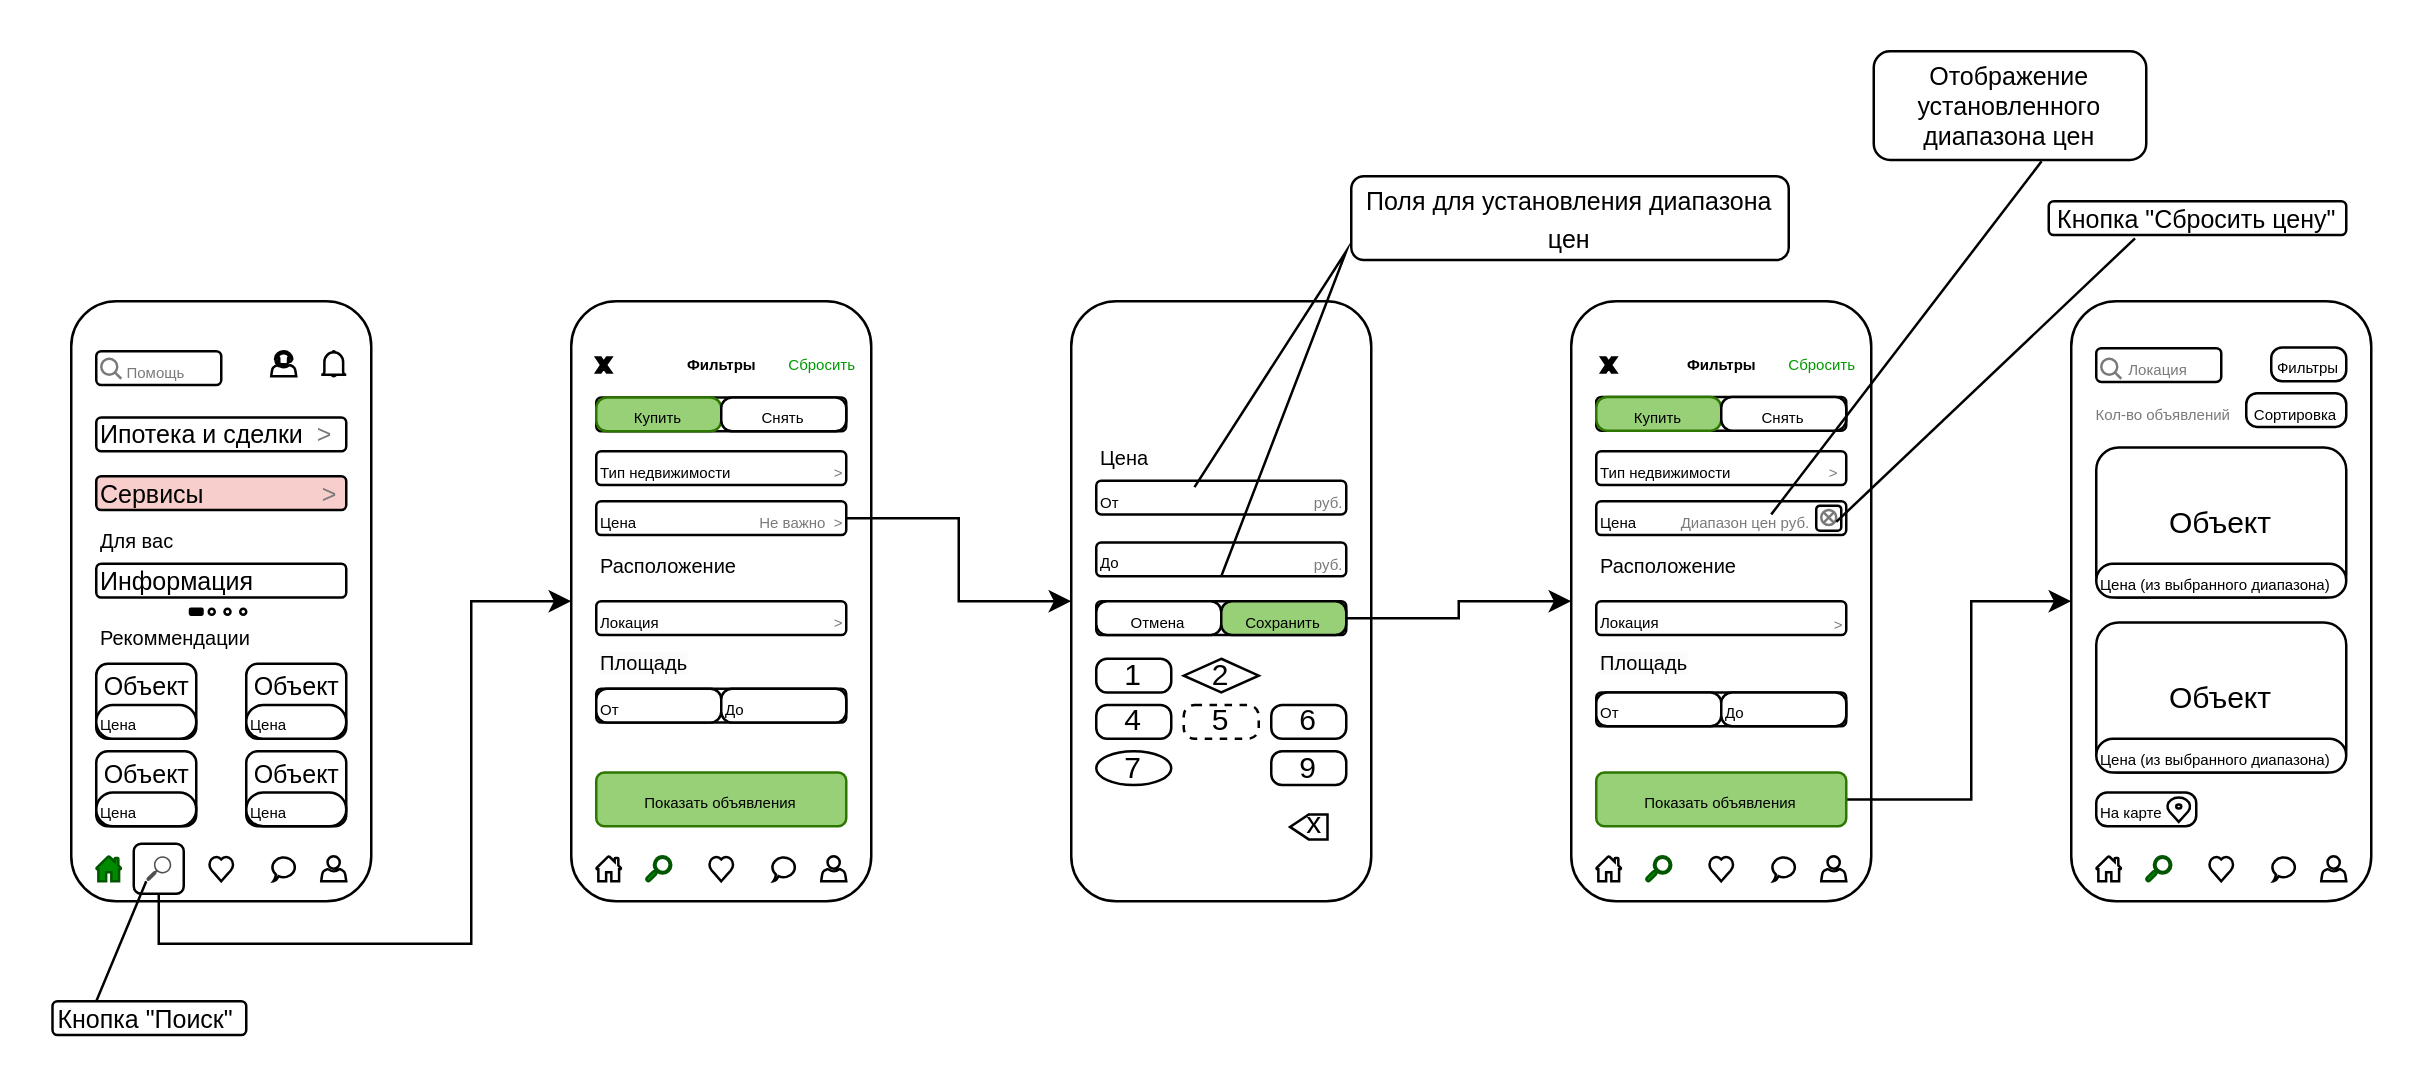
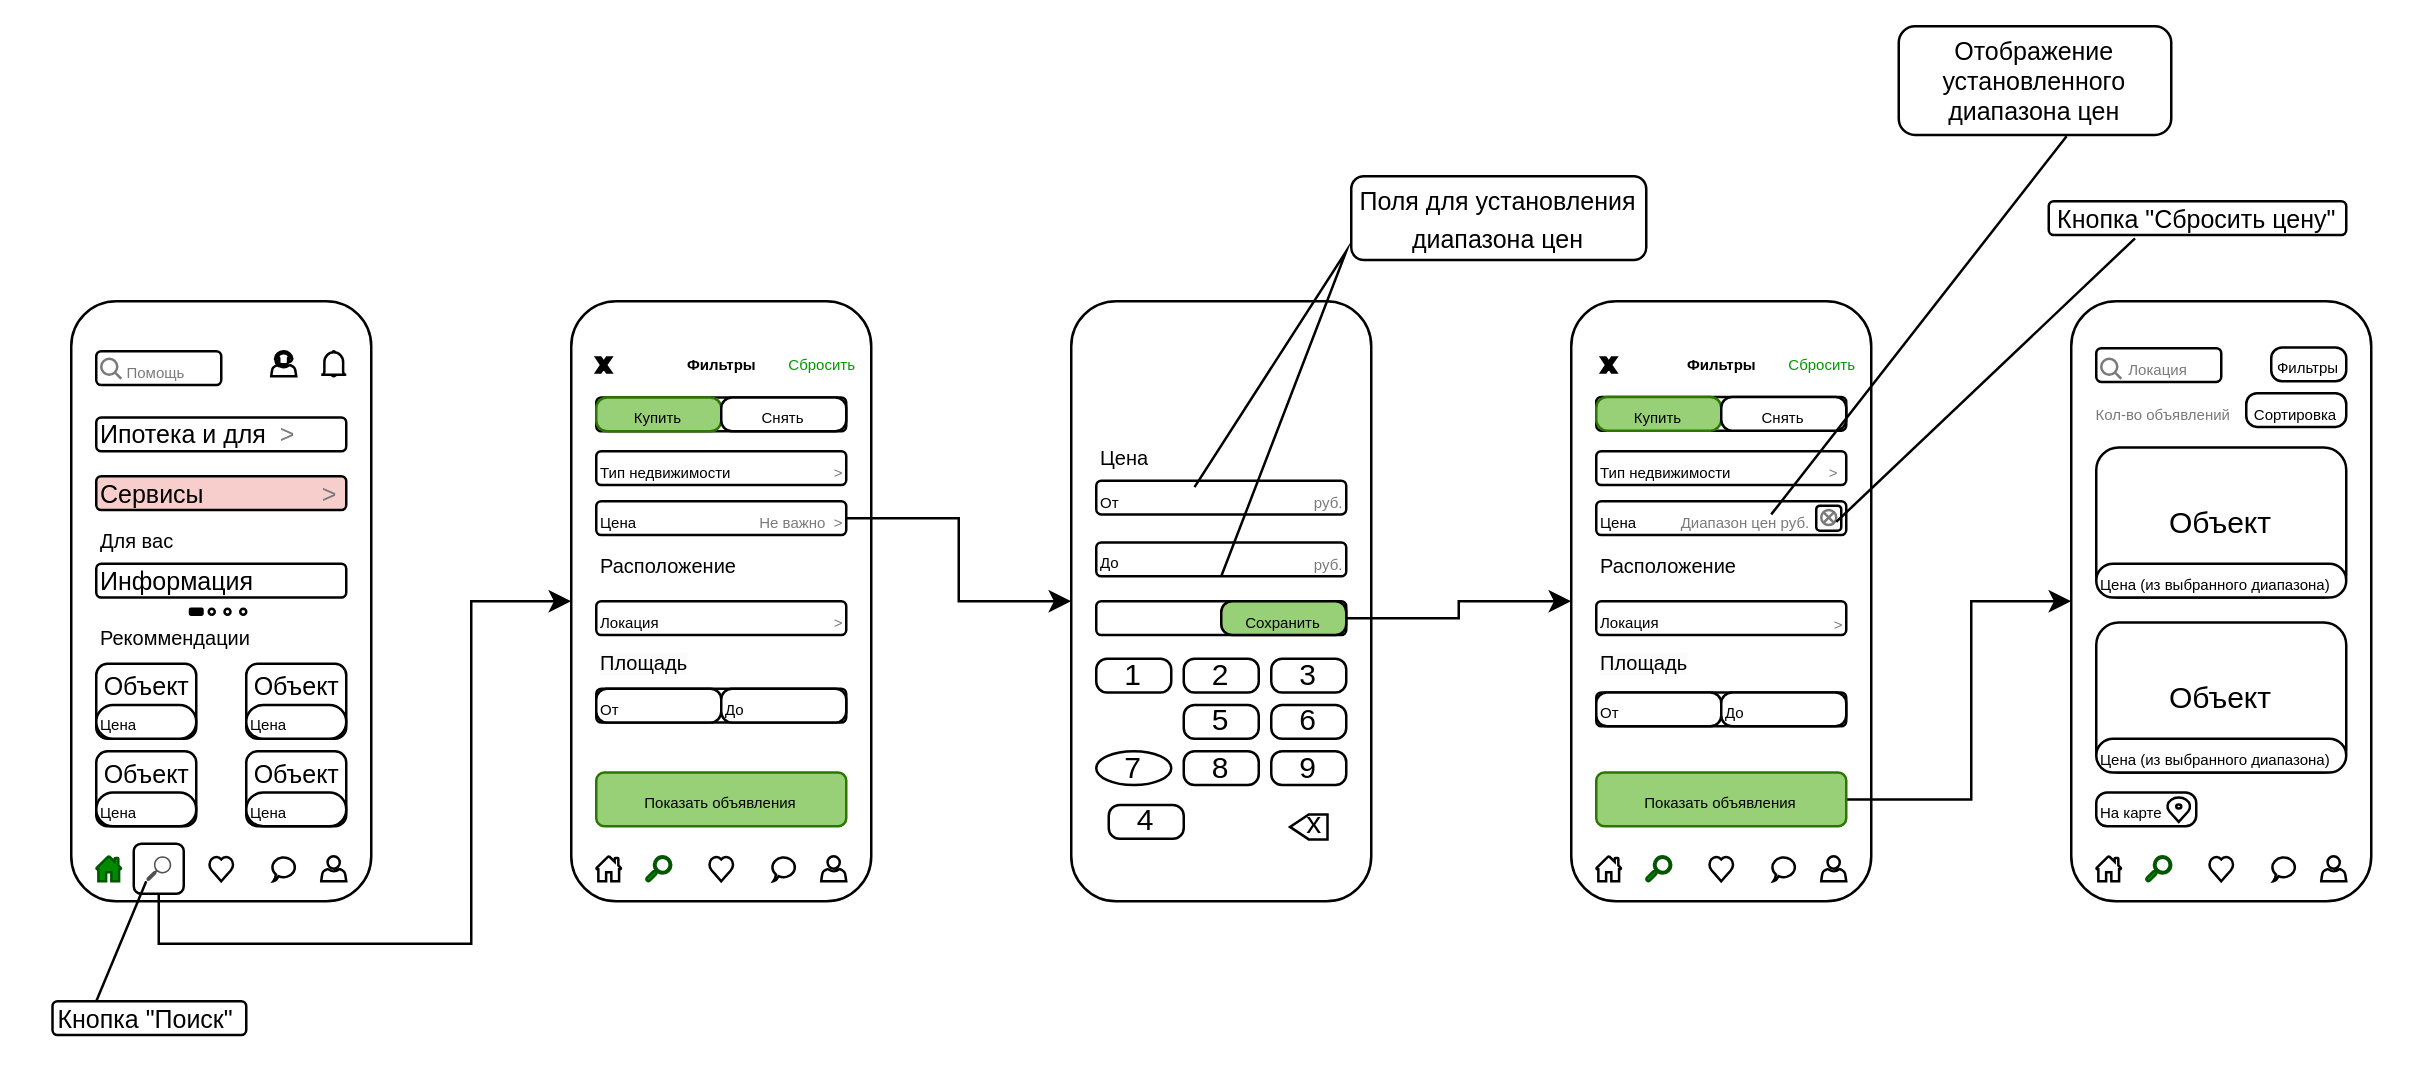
node "Отображение установленного диапазона цен": moved (2010, 106) -> (2035, 81)
node "Поля для установления диапазона цен": size 438x84 -> 295x84
node "Ипотека и сделки >": label "Ипотека и сделки >" -> "Ипотека и для >"
node "Отмена": removed
node "2": shape diamond -> rounded rectangle
node "3": added
node "4": moved (1134, 722) -> (1146, 822)
node "5": style dashed -> solid
node "8": added
